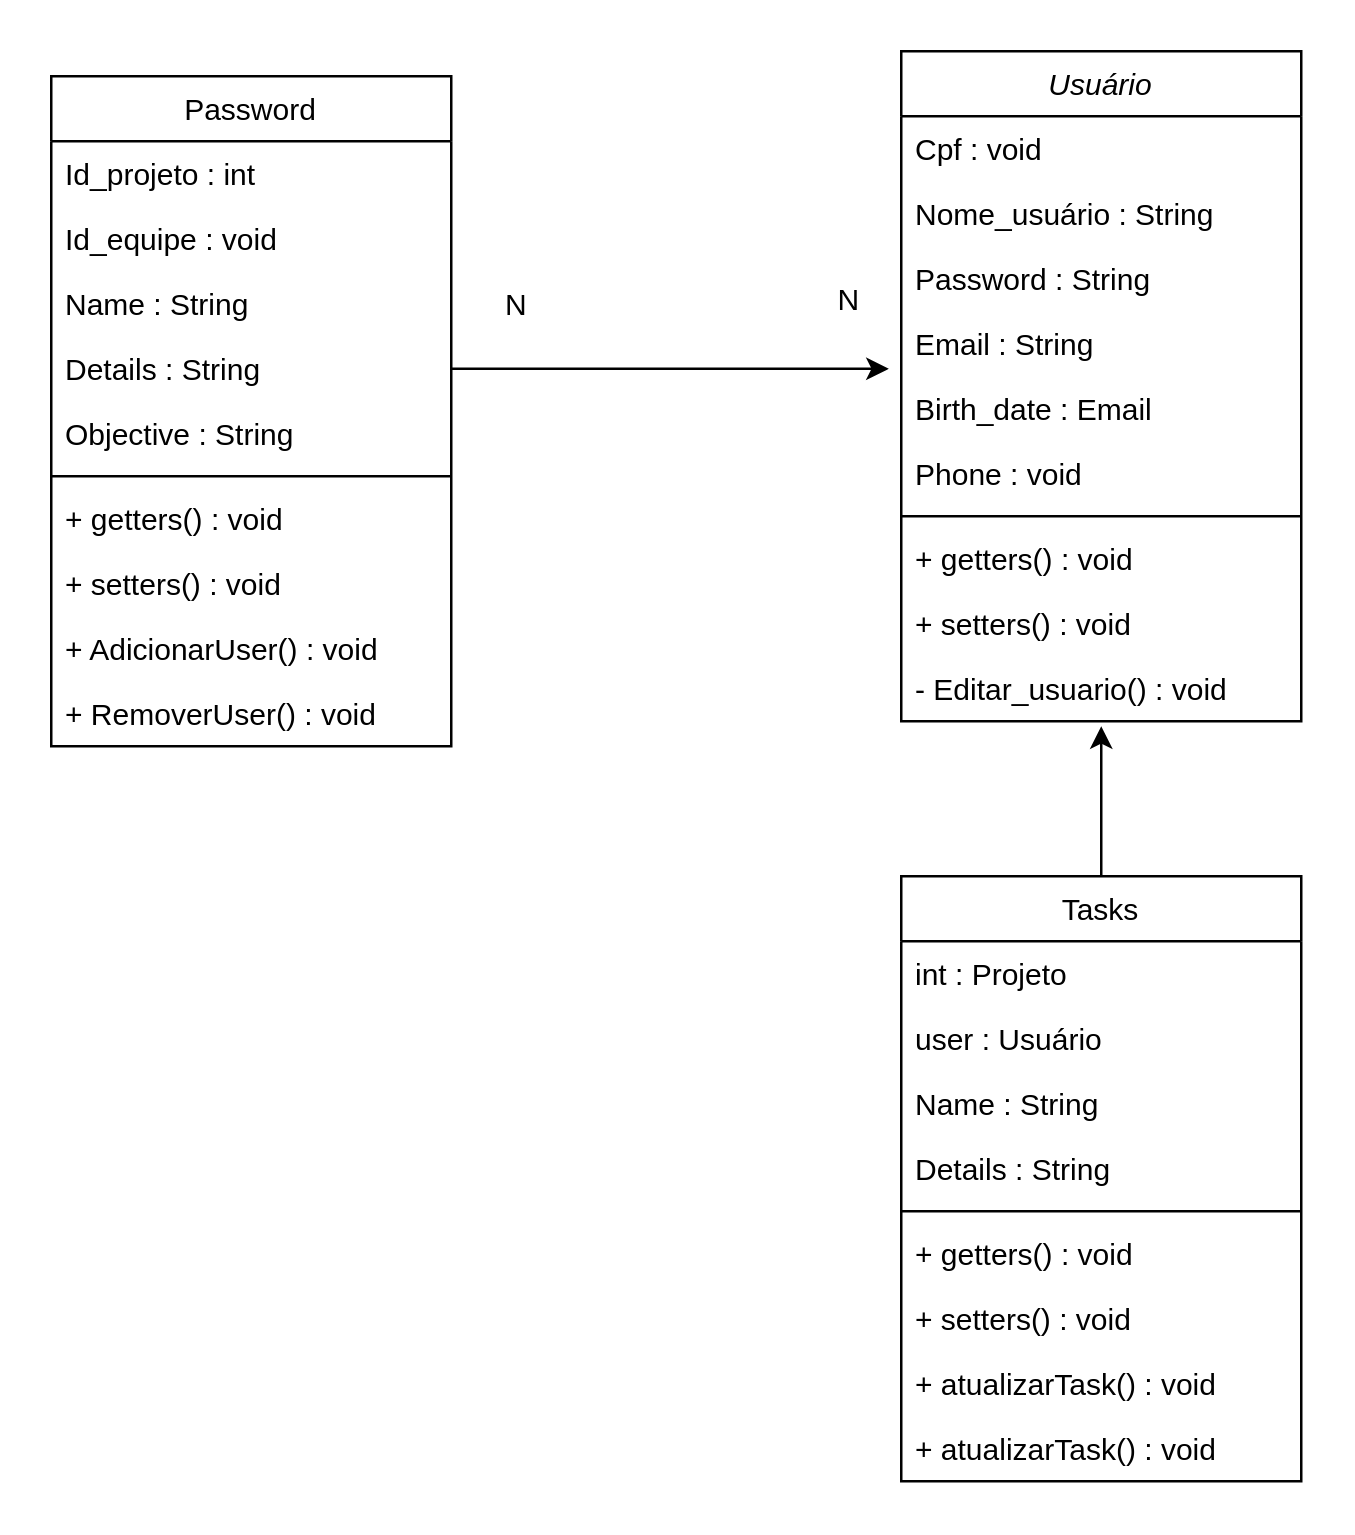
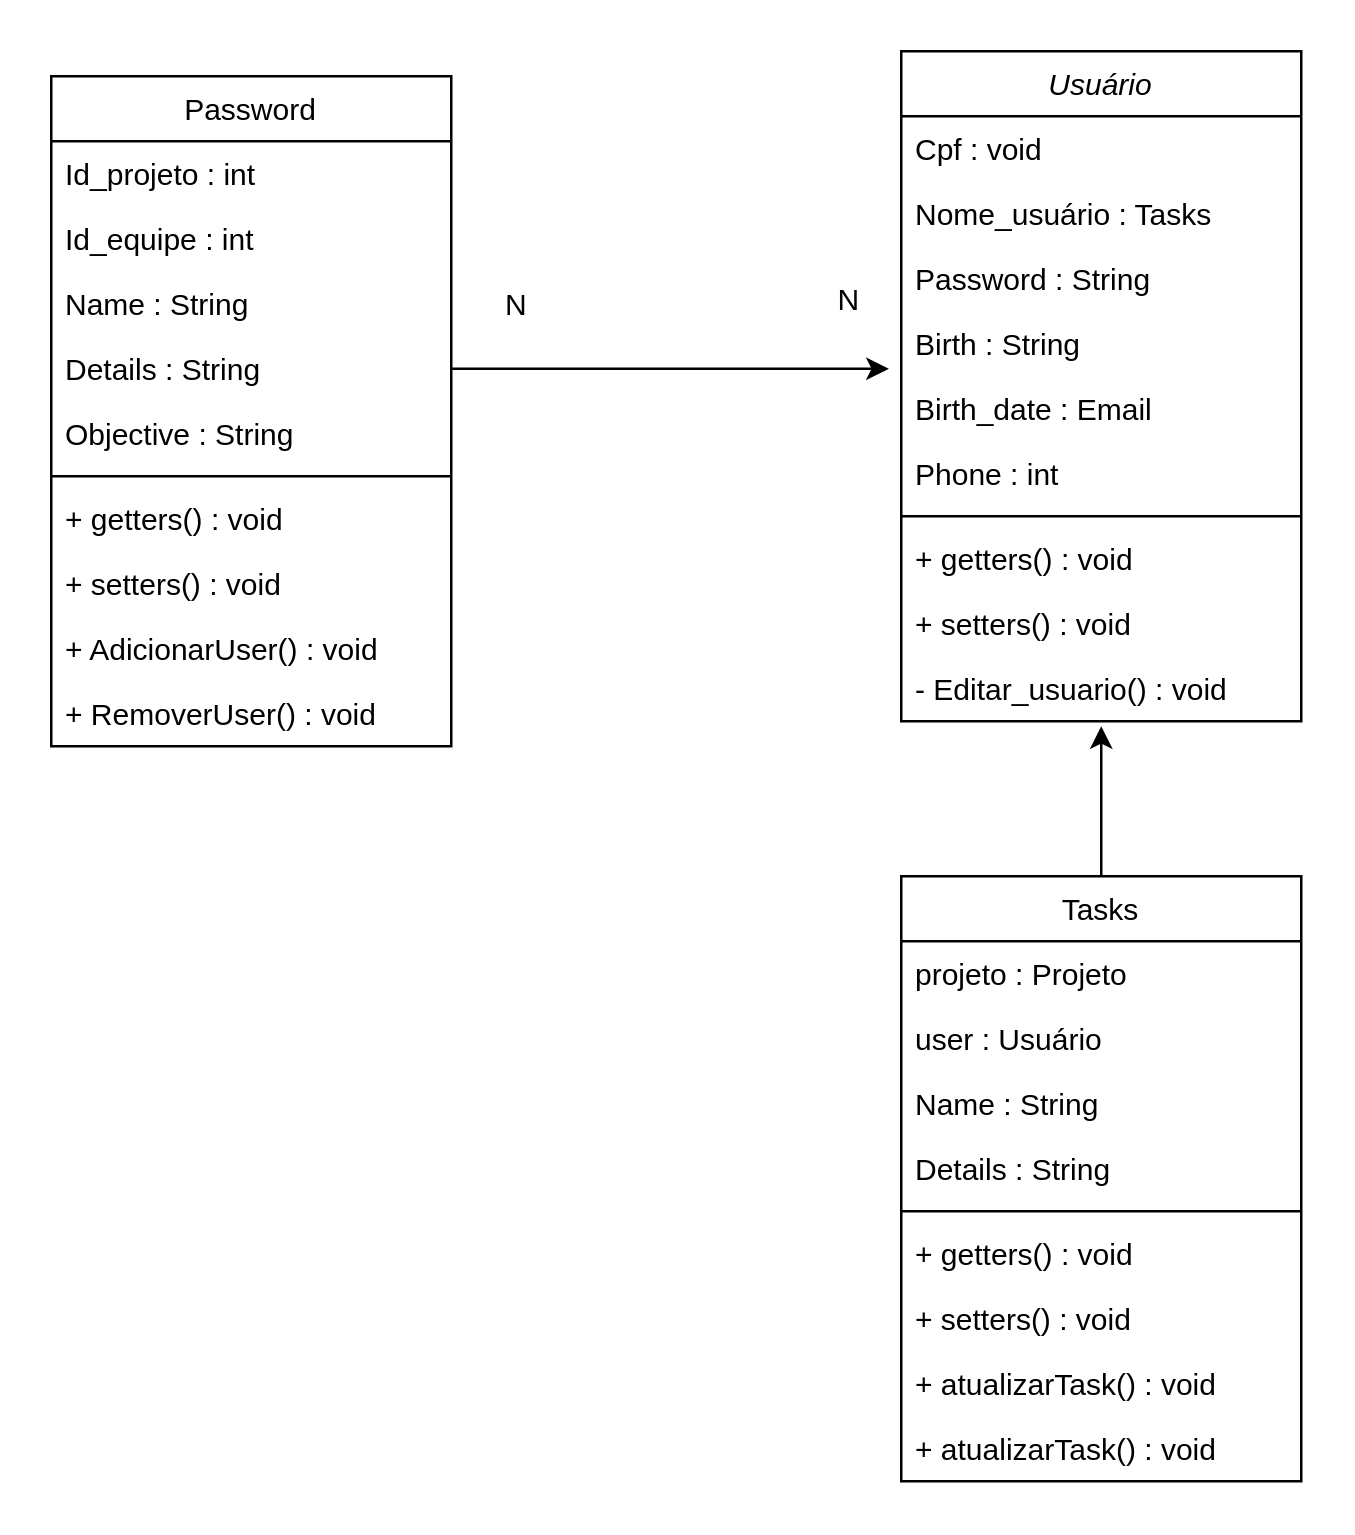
node "Nome_usuário : String": label "Nome_usuário : String" -> "Nome_usuário : Tasks"
node "Id_equipe : void": label "Id_equipe : void" -> "Id_equipe : int"
node "Email : String": label "Email : String" -> "Birth : String"
node "Phone : void": label "Phone : void" -> "Phone : int"
node "int : Projeto": label "int : Projeto" -> "projeto : Projeto"
